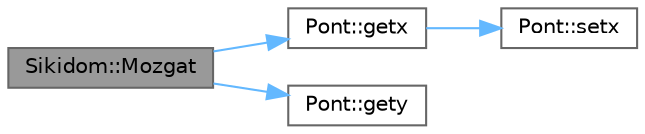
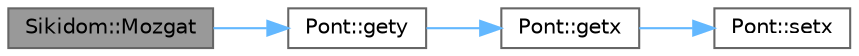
edge "Sikidom::Mozgat" -> "Pont::getx": now "Pont::gety" -> "Pont::getx"
